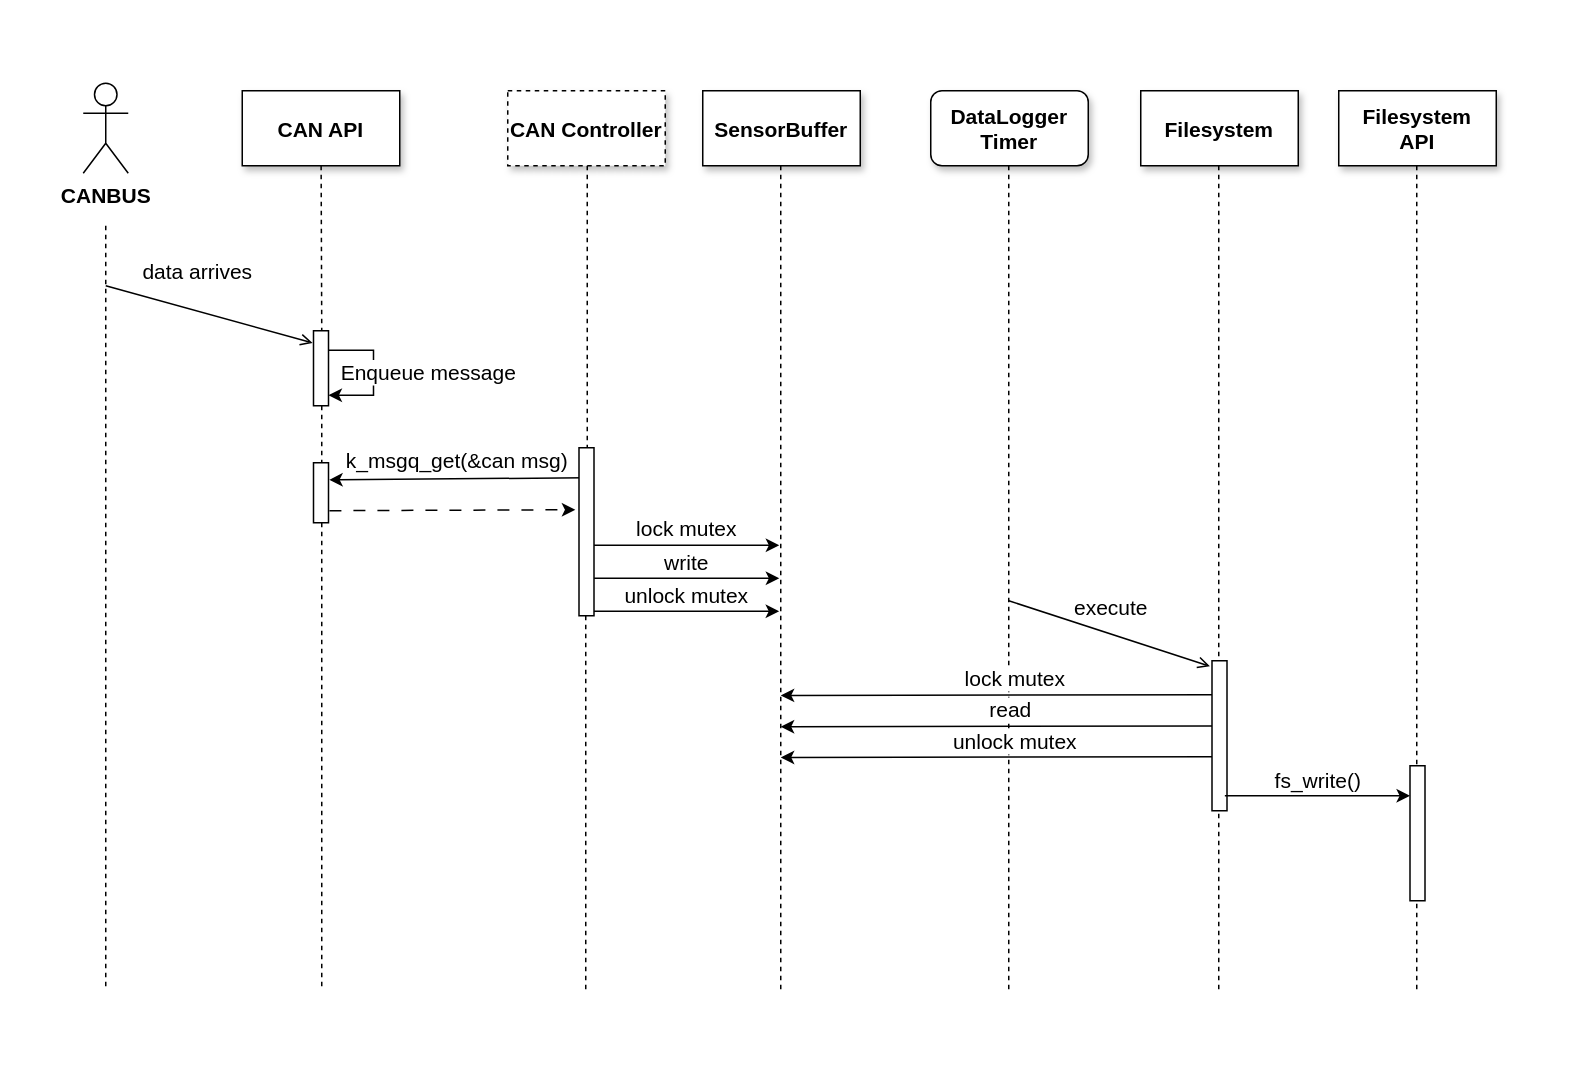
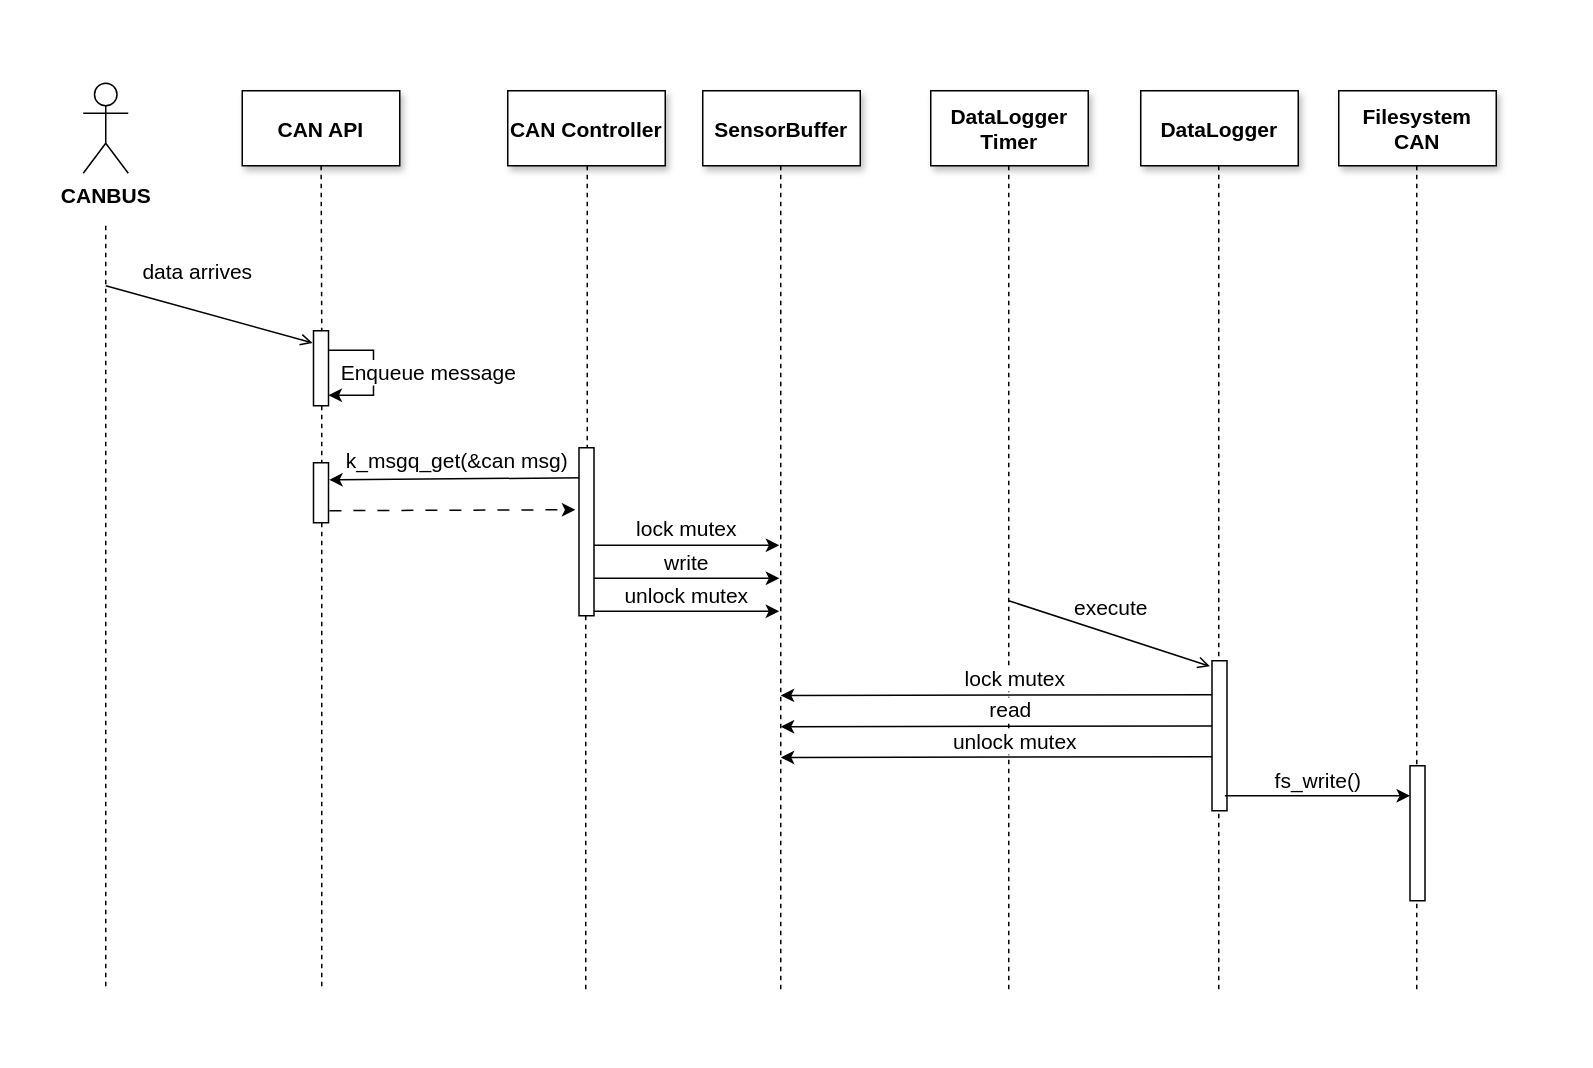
node "Filesystem API": label "Filesystem API" -> "Filesystem CAN"
node "CAN Controller": style dashed -> solid
node "DataLogger Timer": shape rounded rectangle -> rectangle
node "Filesystem": label "Filesystem" -> "DataLogger"
